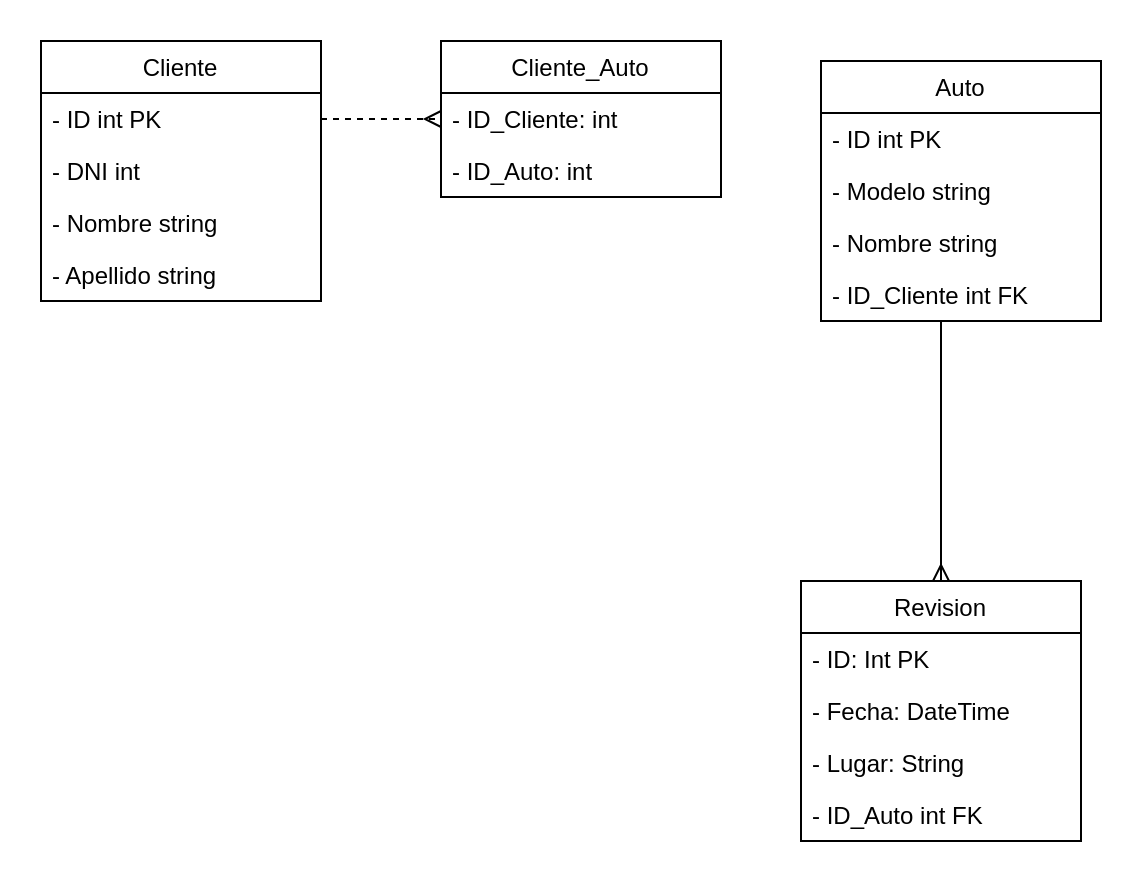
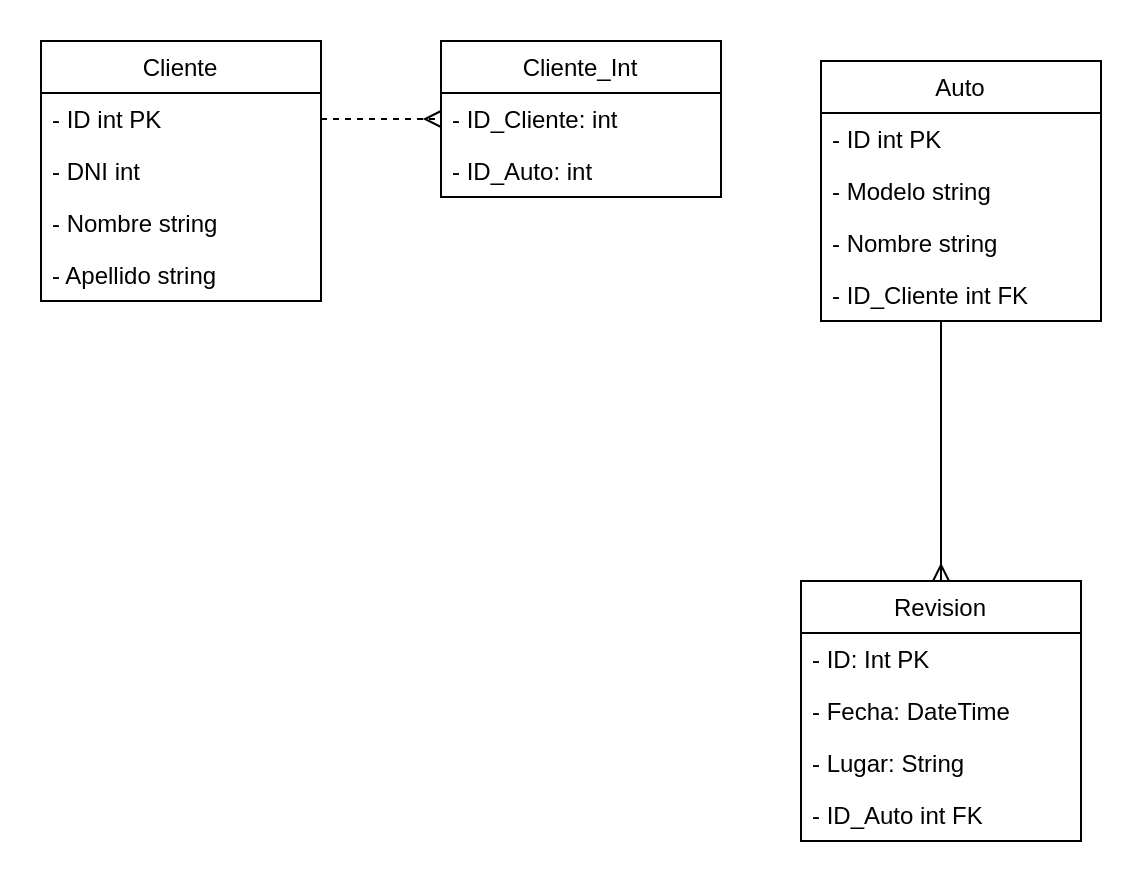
node "Cliente_Auto": label "Cliente_Auto" -> "Cliente_Int"
